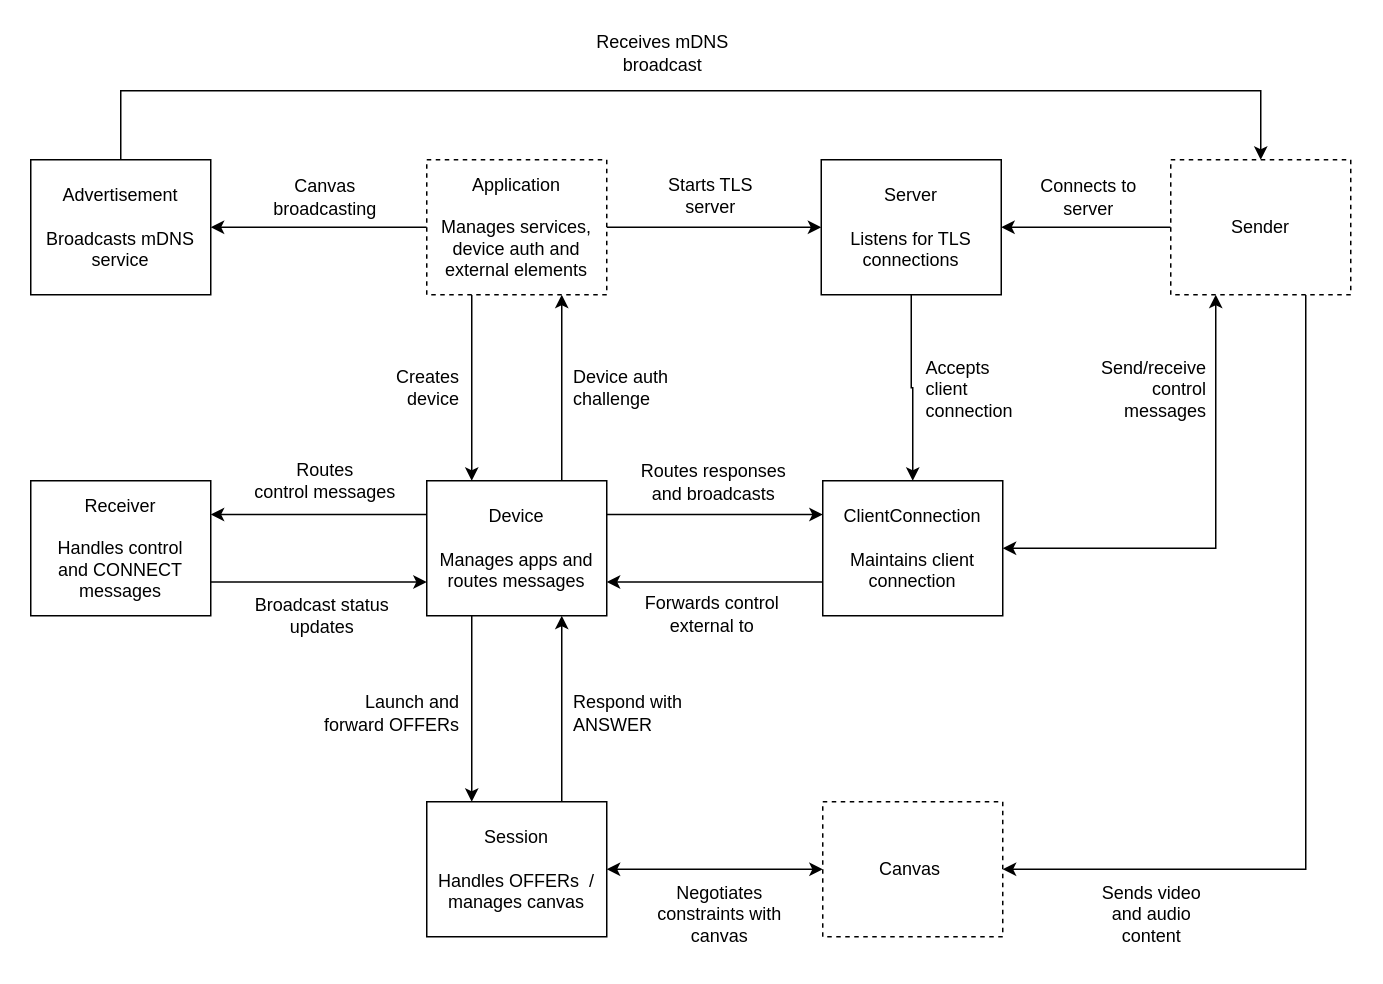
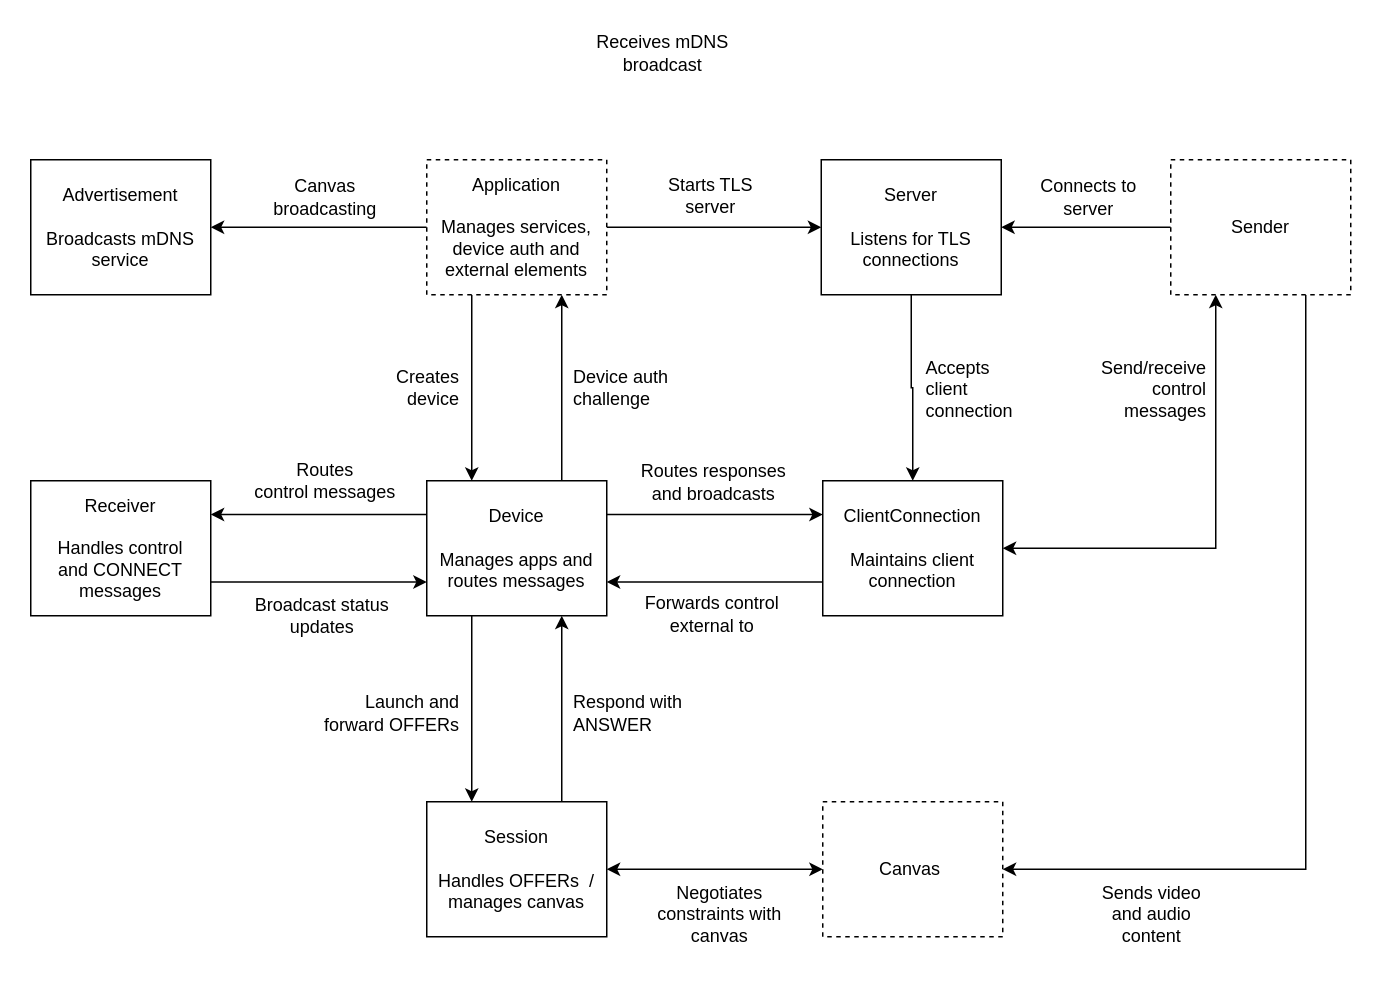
edge "Advertisement Broadcasts mDNS service" -> "Sender": removed
